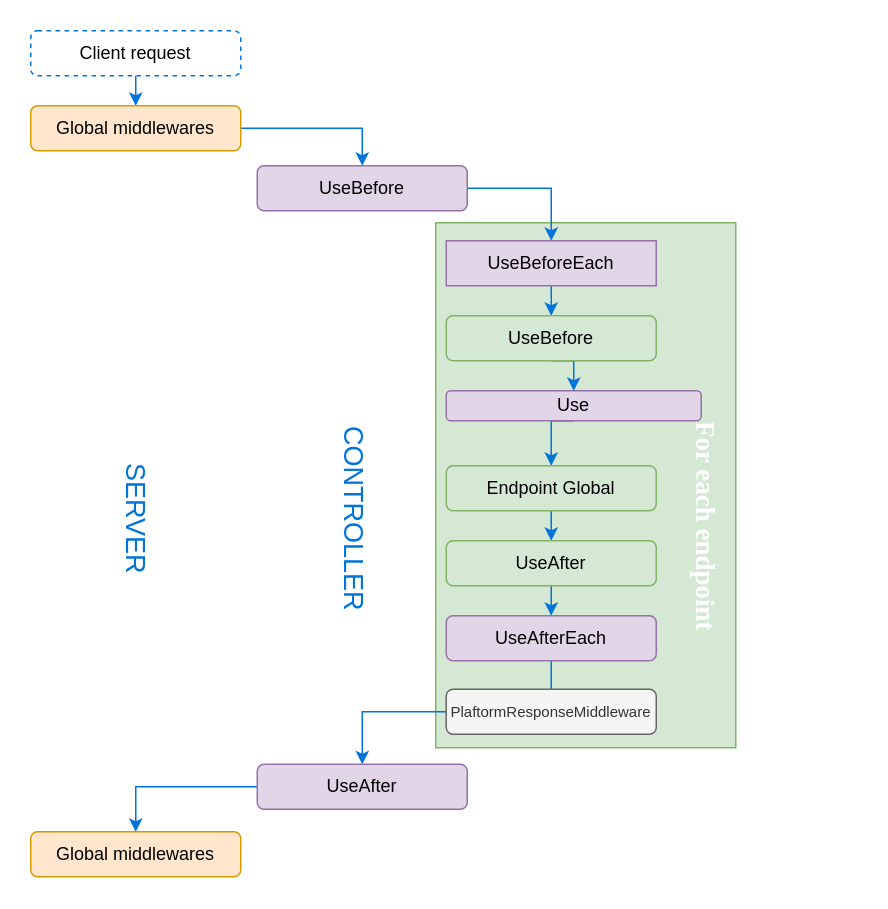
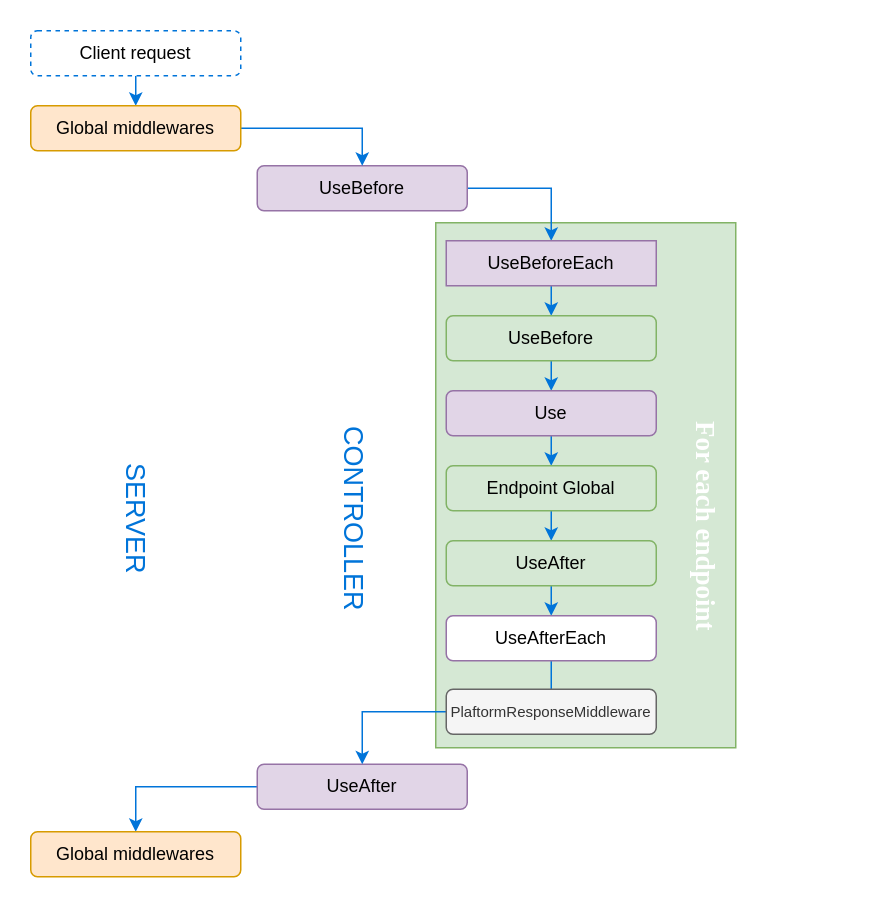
node "Use": size 255x30 -> 210x45
node "UseAfterEach": fillcolor #e1d5e7 -> #ffffff
